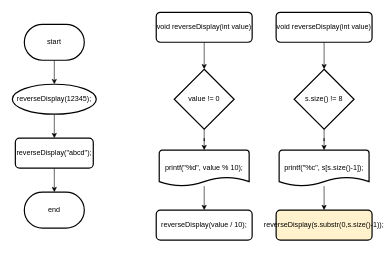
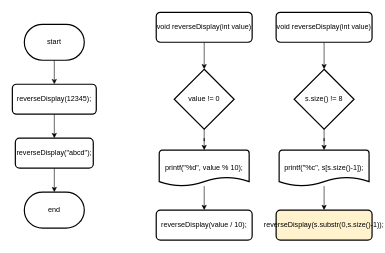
node "reverseDisplay(12345);": shape ellipse -> rounded rectangle
